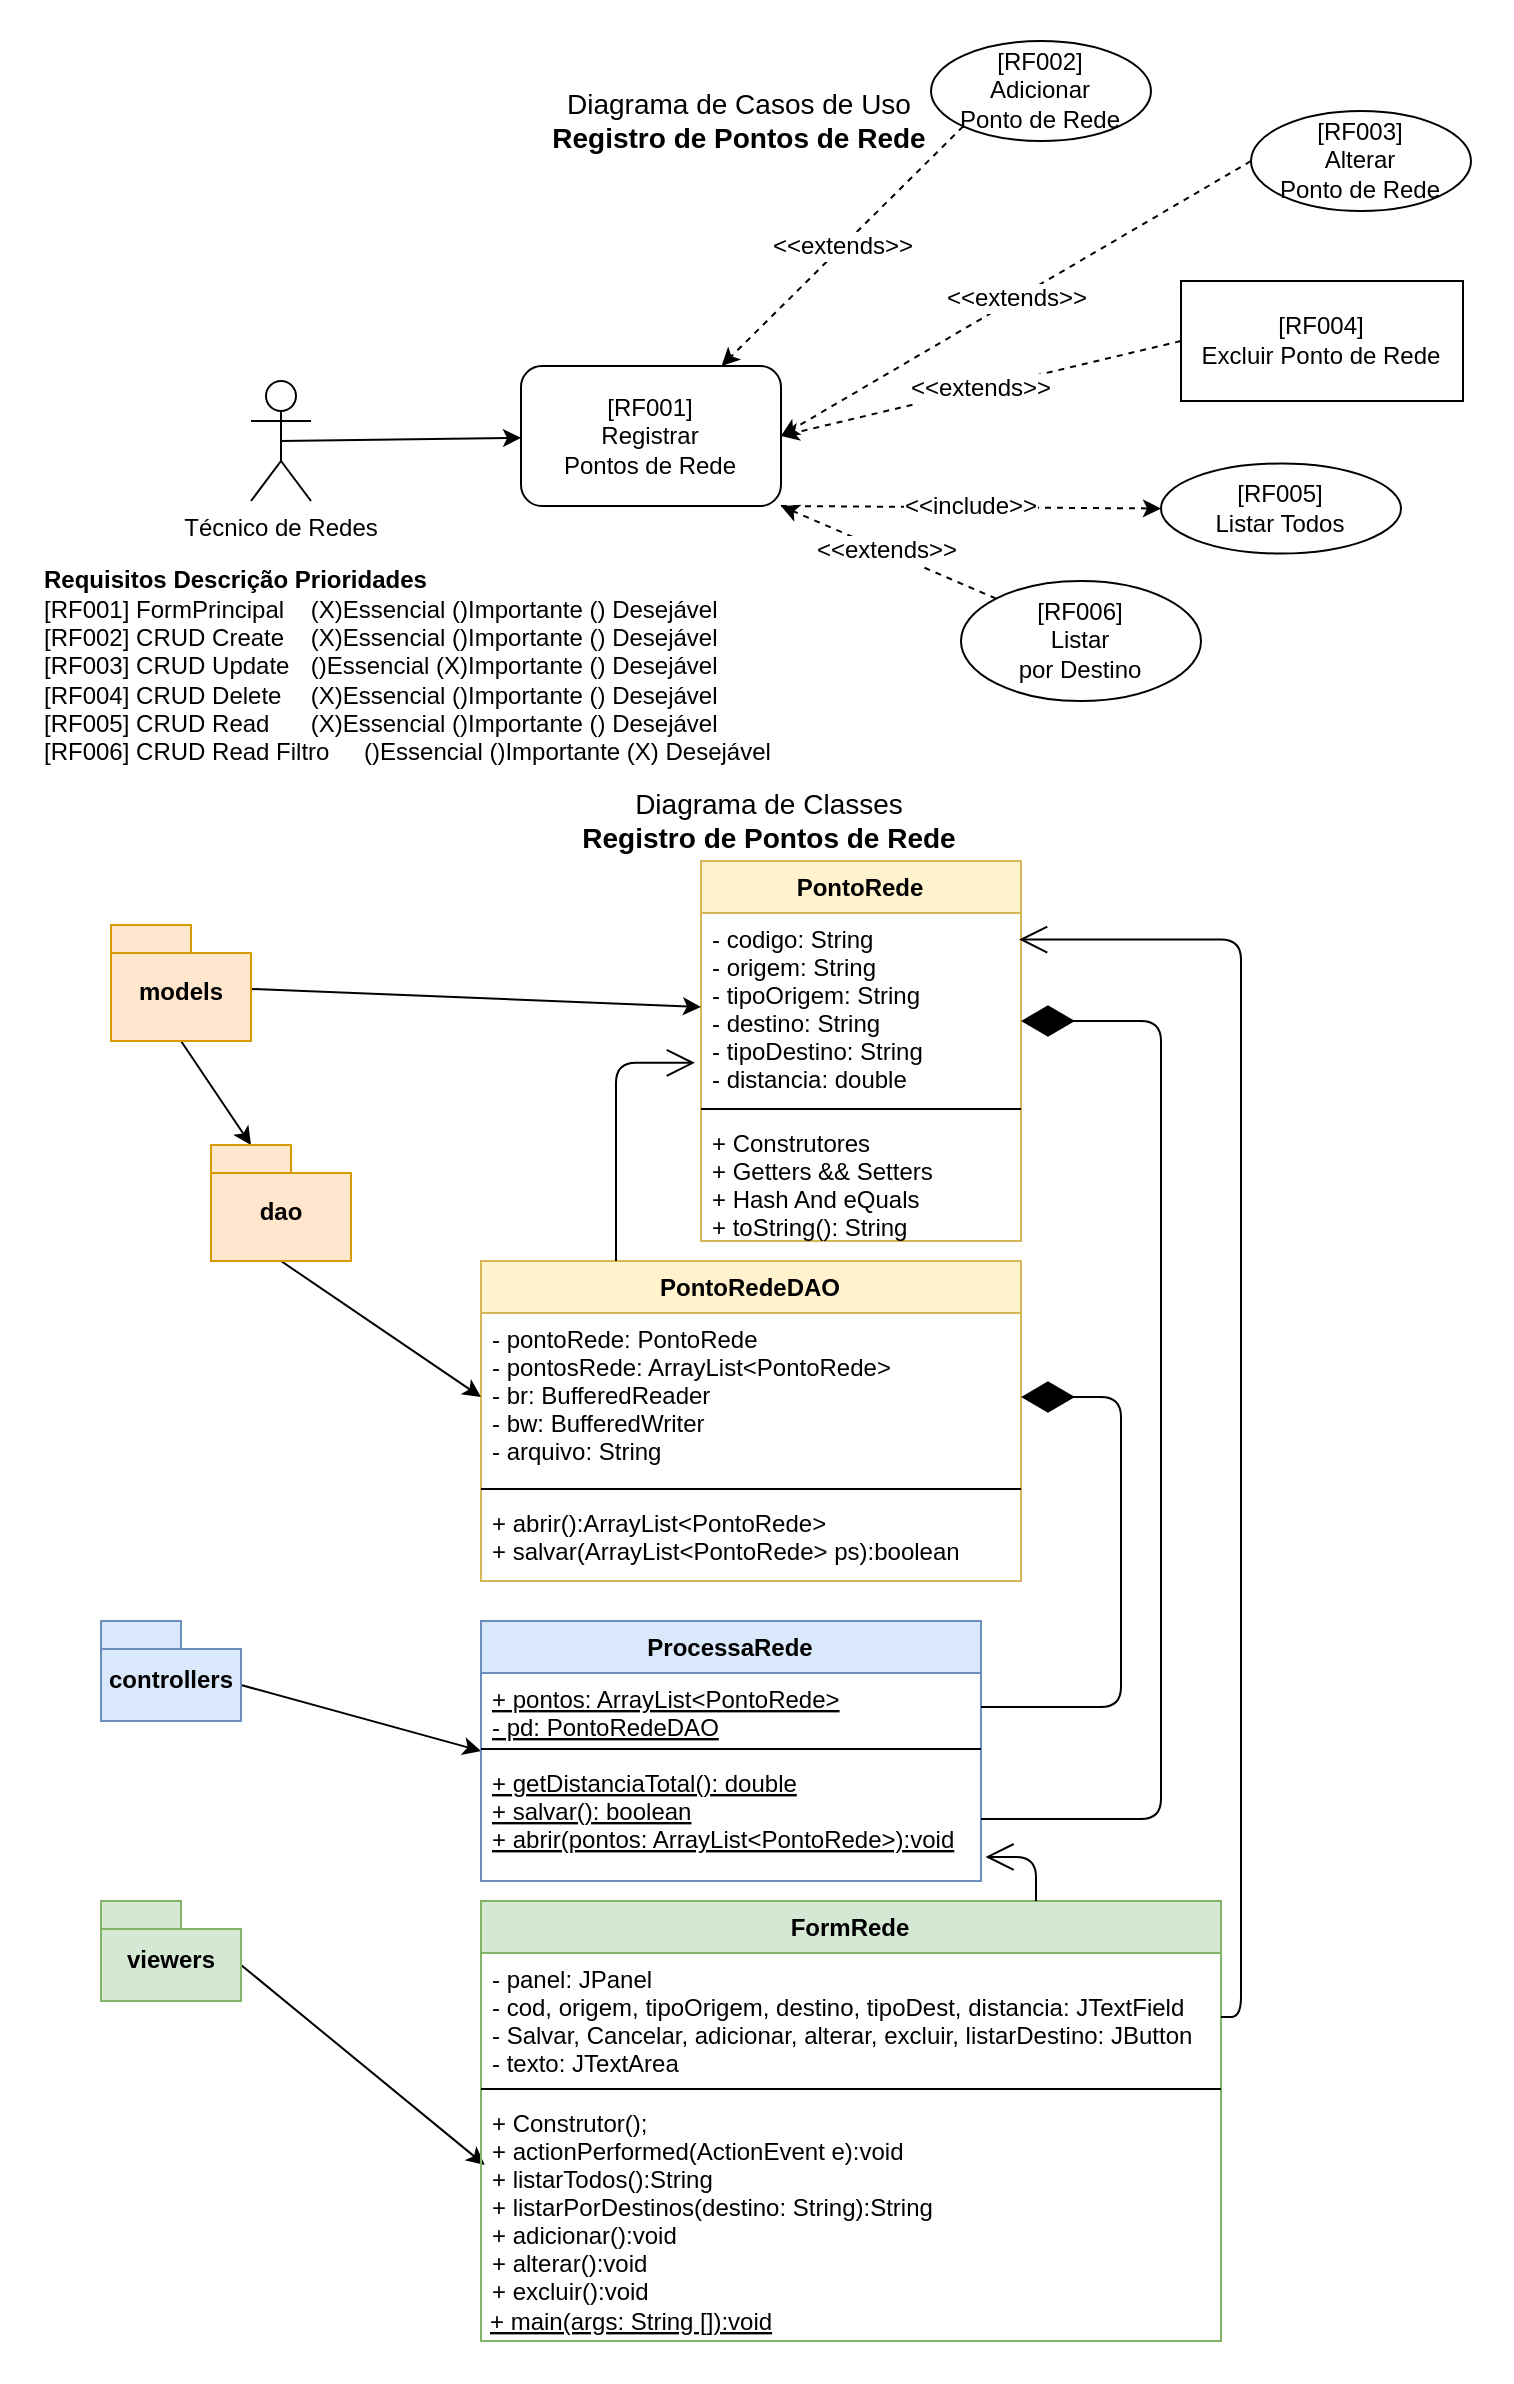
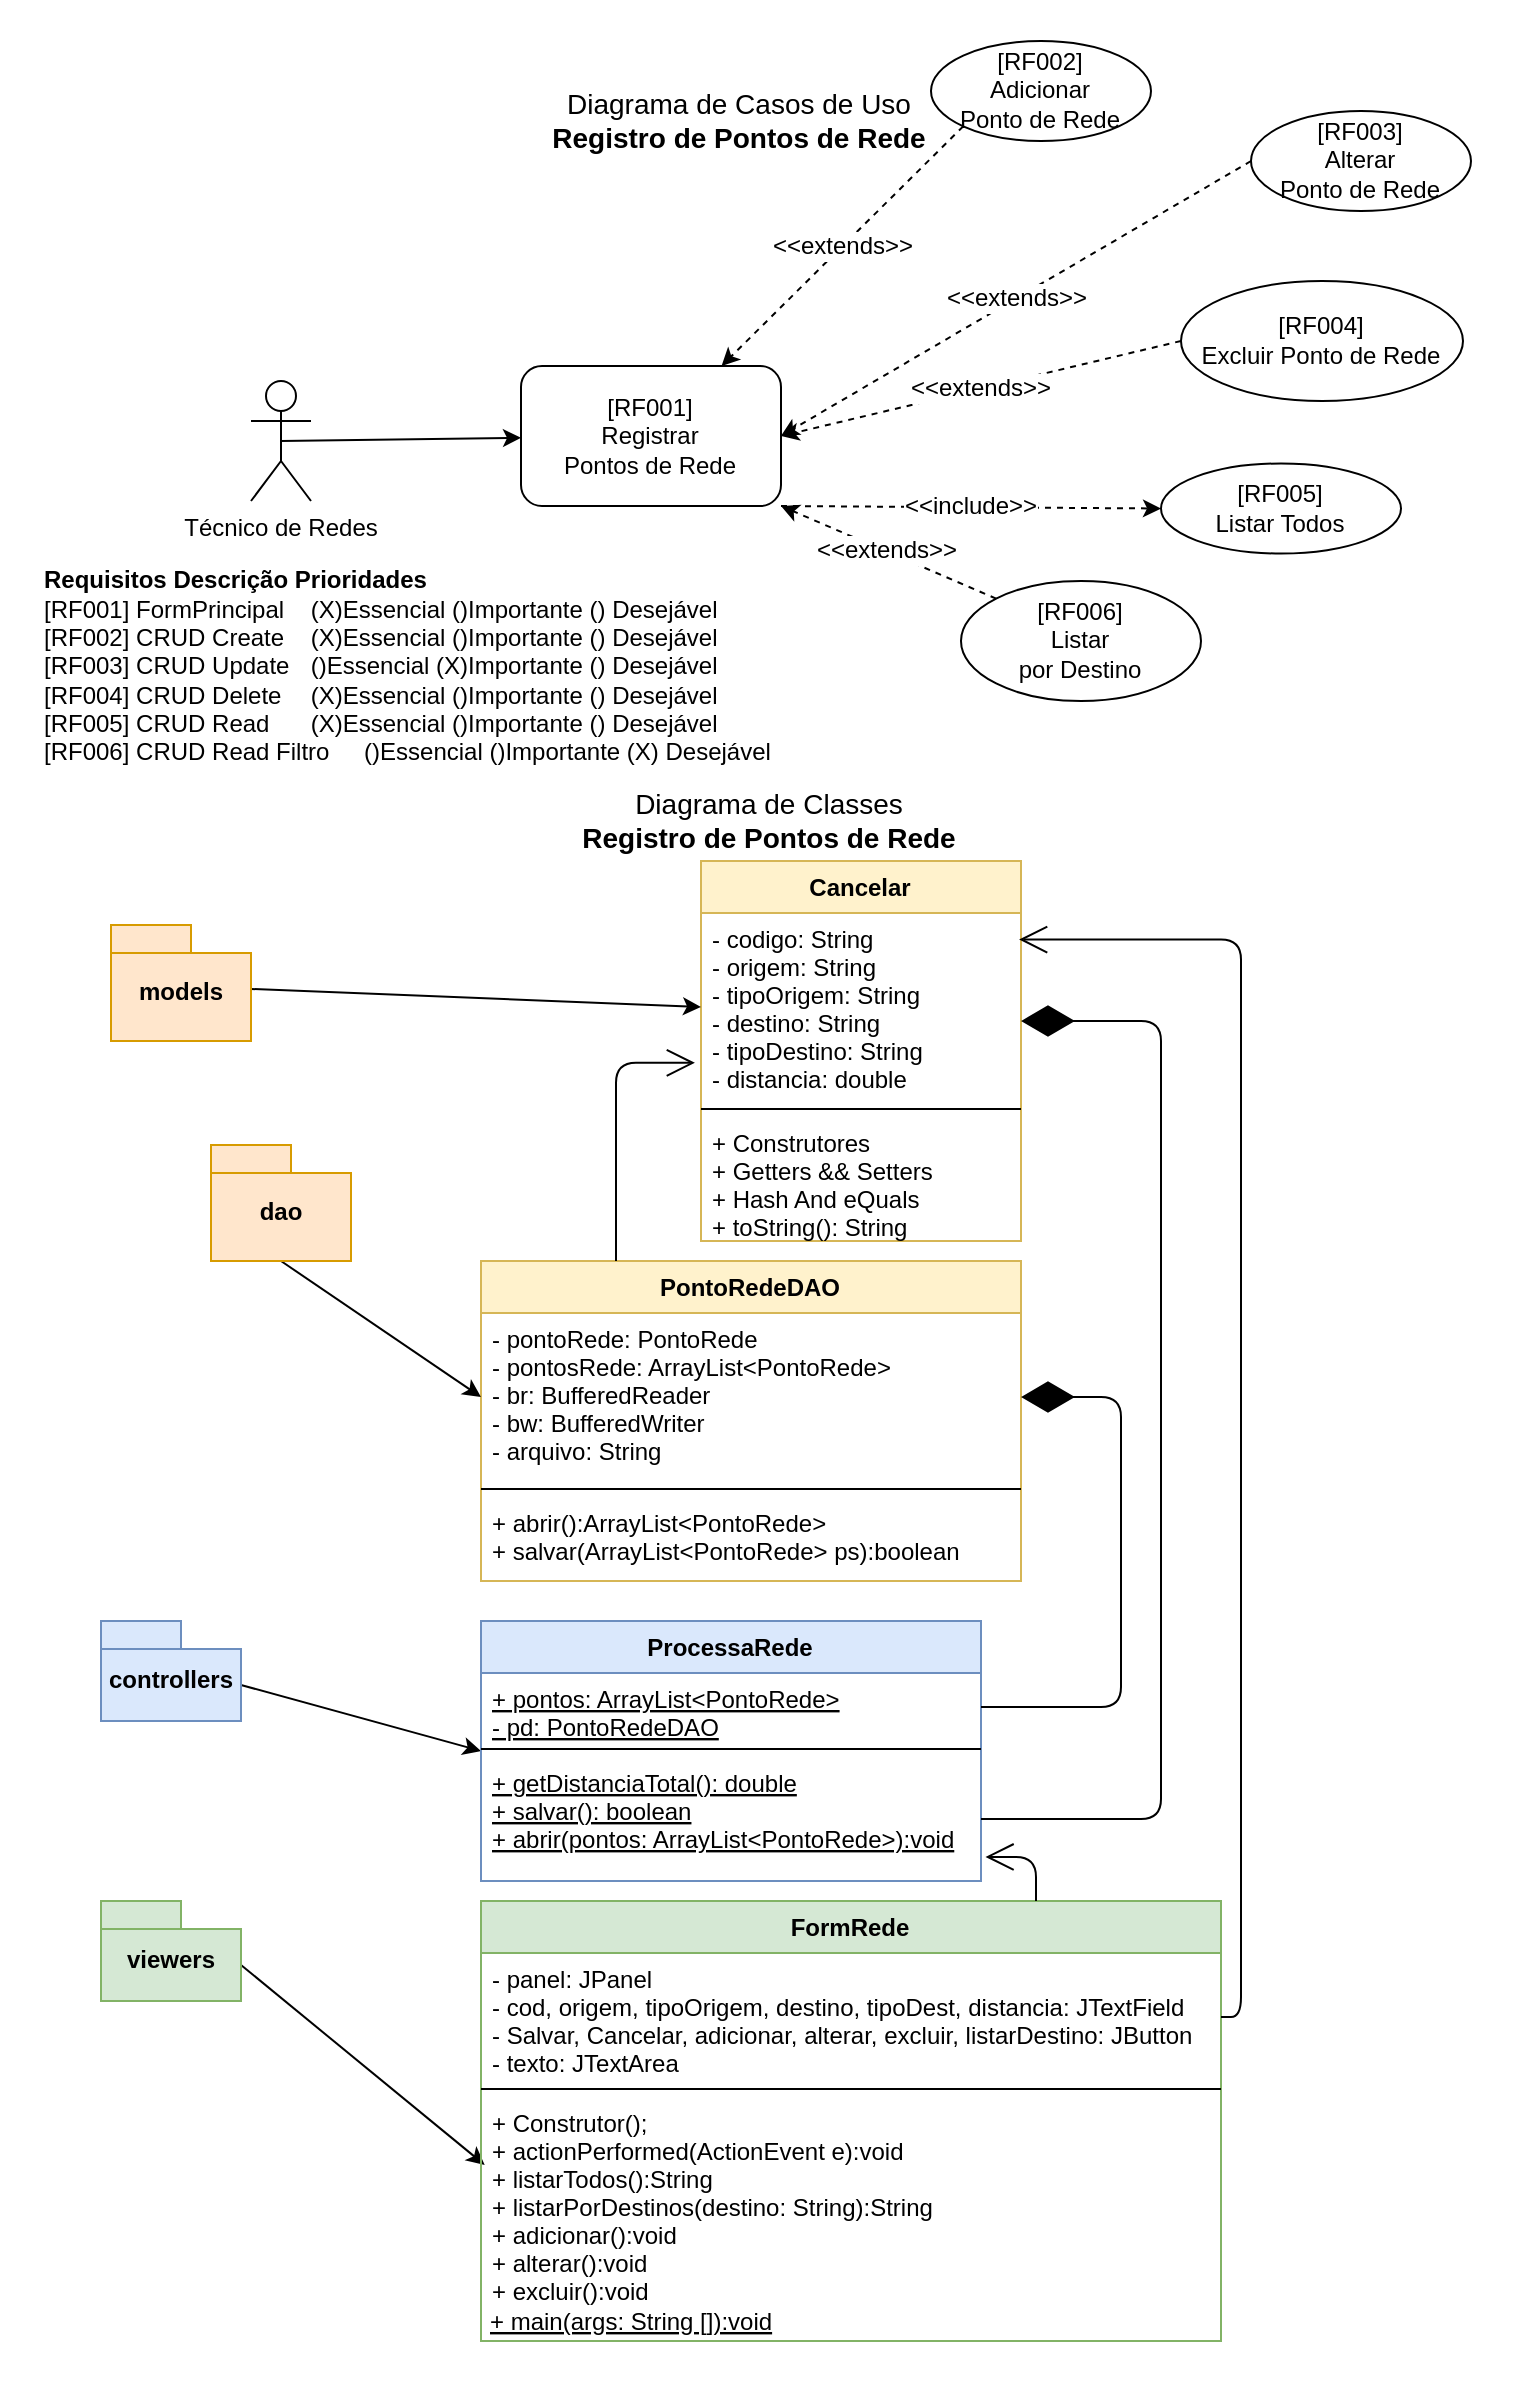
node "[RF004] Excluir Ponto de Rede": shape rectangle -> ellipse
node "PontoRede": label "PontoRede" -> "Cancelar"
edge "models" -> "dao": removed
